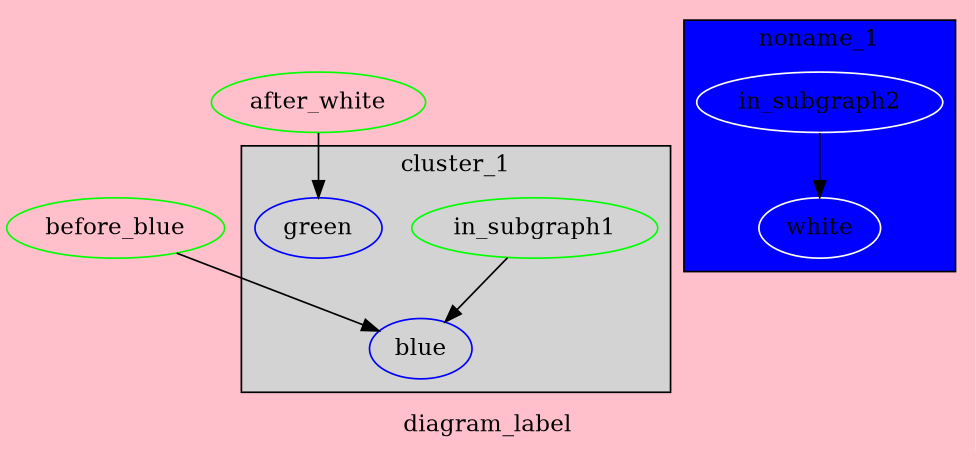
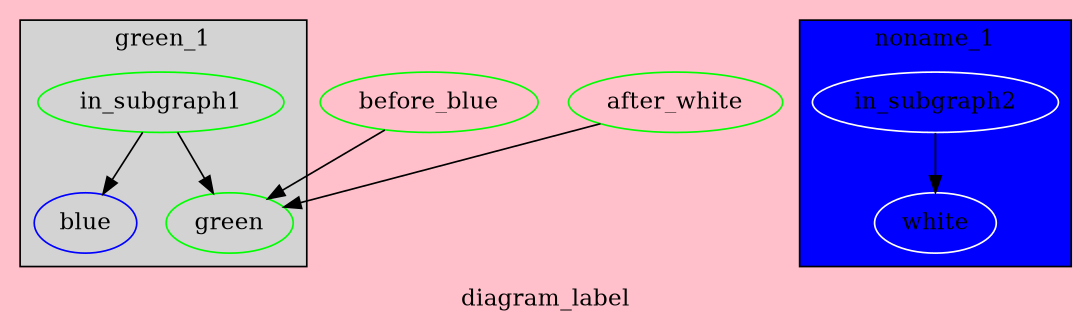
edge "in_subgraph1" -> "green": added
cluster "cluster_1": label "cluster_1" -> "green_1"
node "green": color blue -> green
edge "before_blue" -> "blue": now "before_blue" -> "green"
